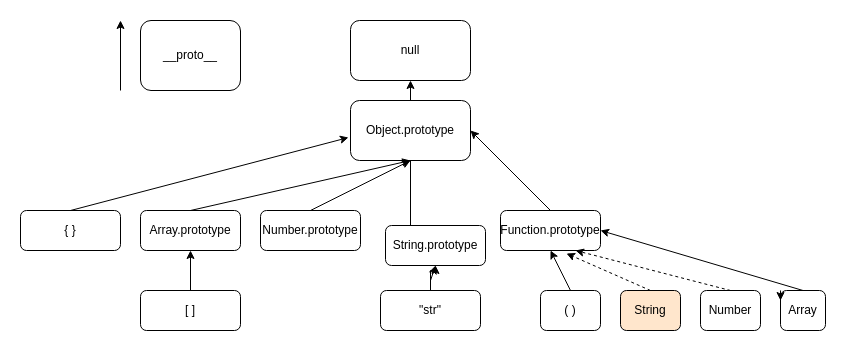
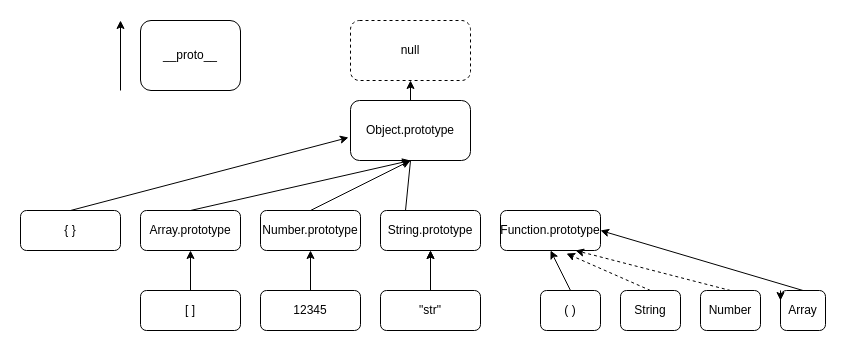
node "null": style solid -> dashed
edge "Function.prototype" -> "Object.prototype": removed
node "String.prototype": moved (436, 246) -> (431, 231)
edge "12345" -> "Number.prototype": added
node "12345": added
node "String": fillcolor #ffe6cc -> #ffffff
